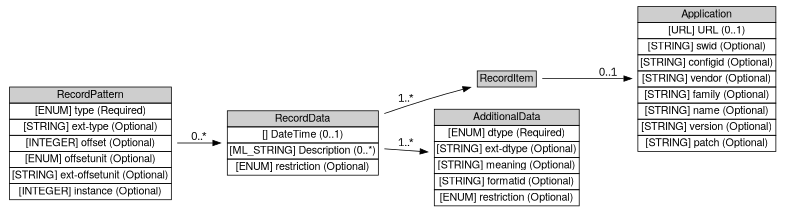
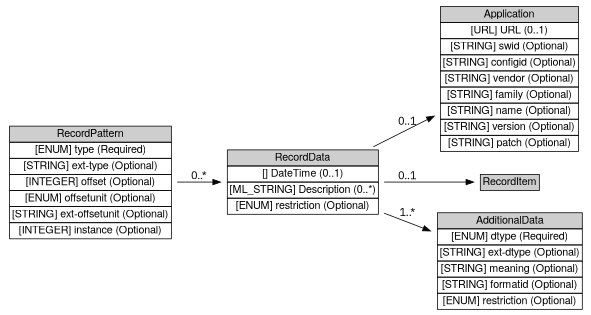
edge "RecordItem" -> "Application": now "RecordData" -> "Application"
edge "RecordData" -> "RecordItem": label "1..*" -> "0..1"
